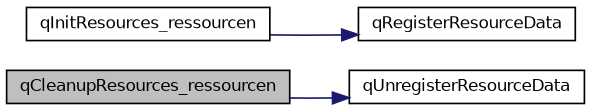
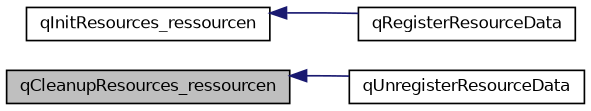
edge "qInitResources_ressourcen" -> "qRegisterResourceData": reversed
edge "qCleanupResources_ressourcen" -> "qUnregisterResourceData": reversed
